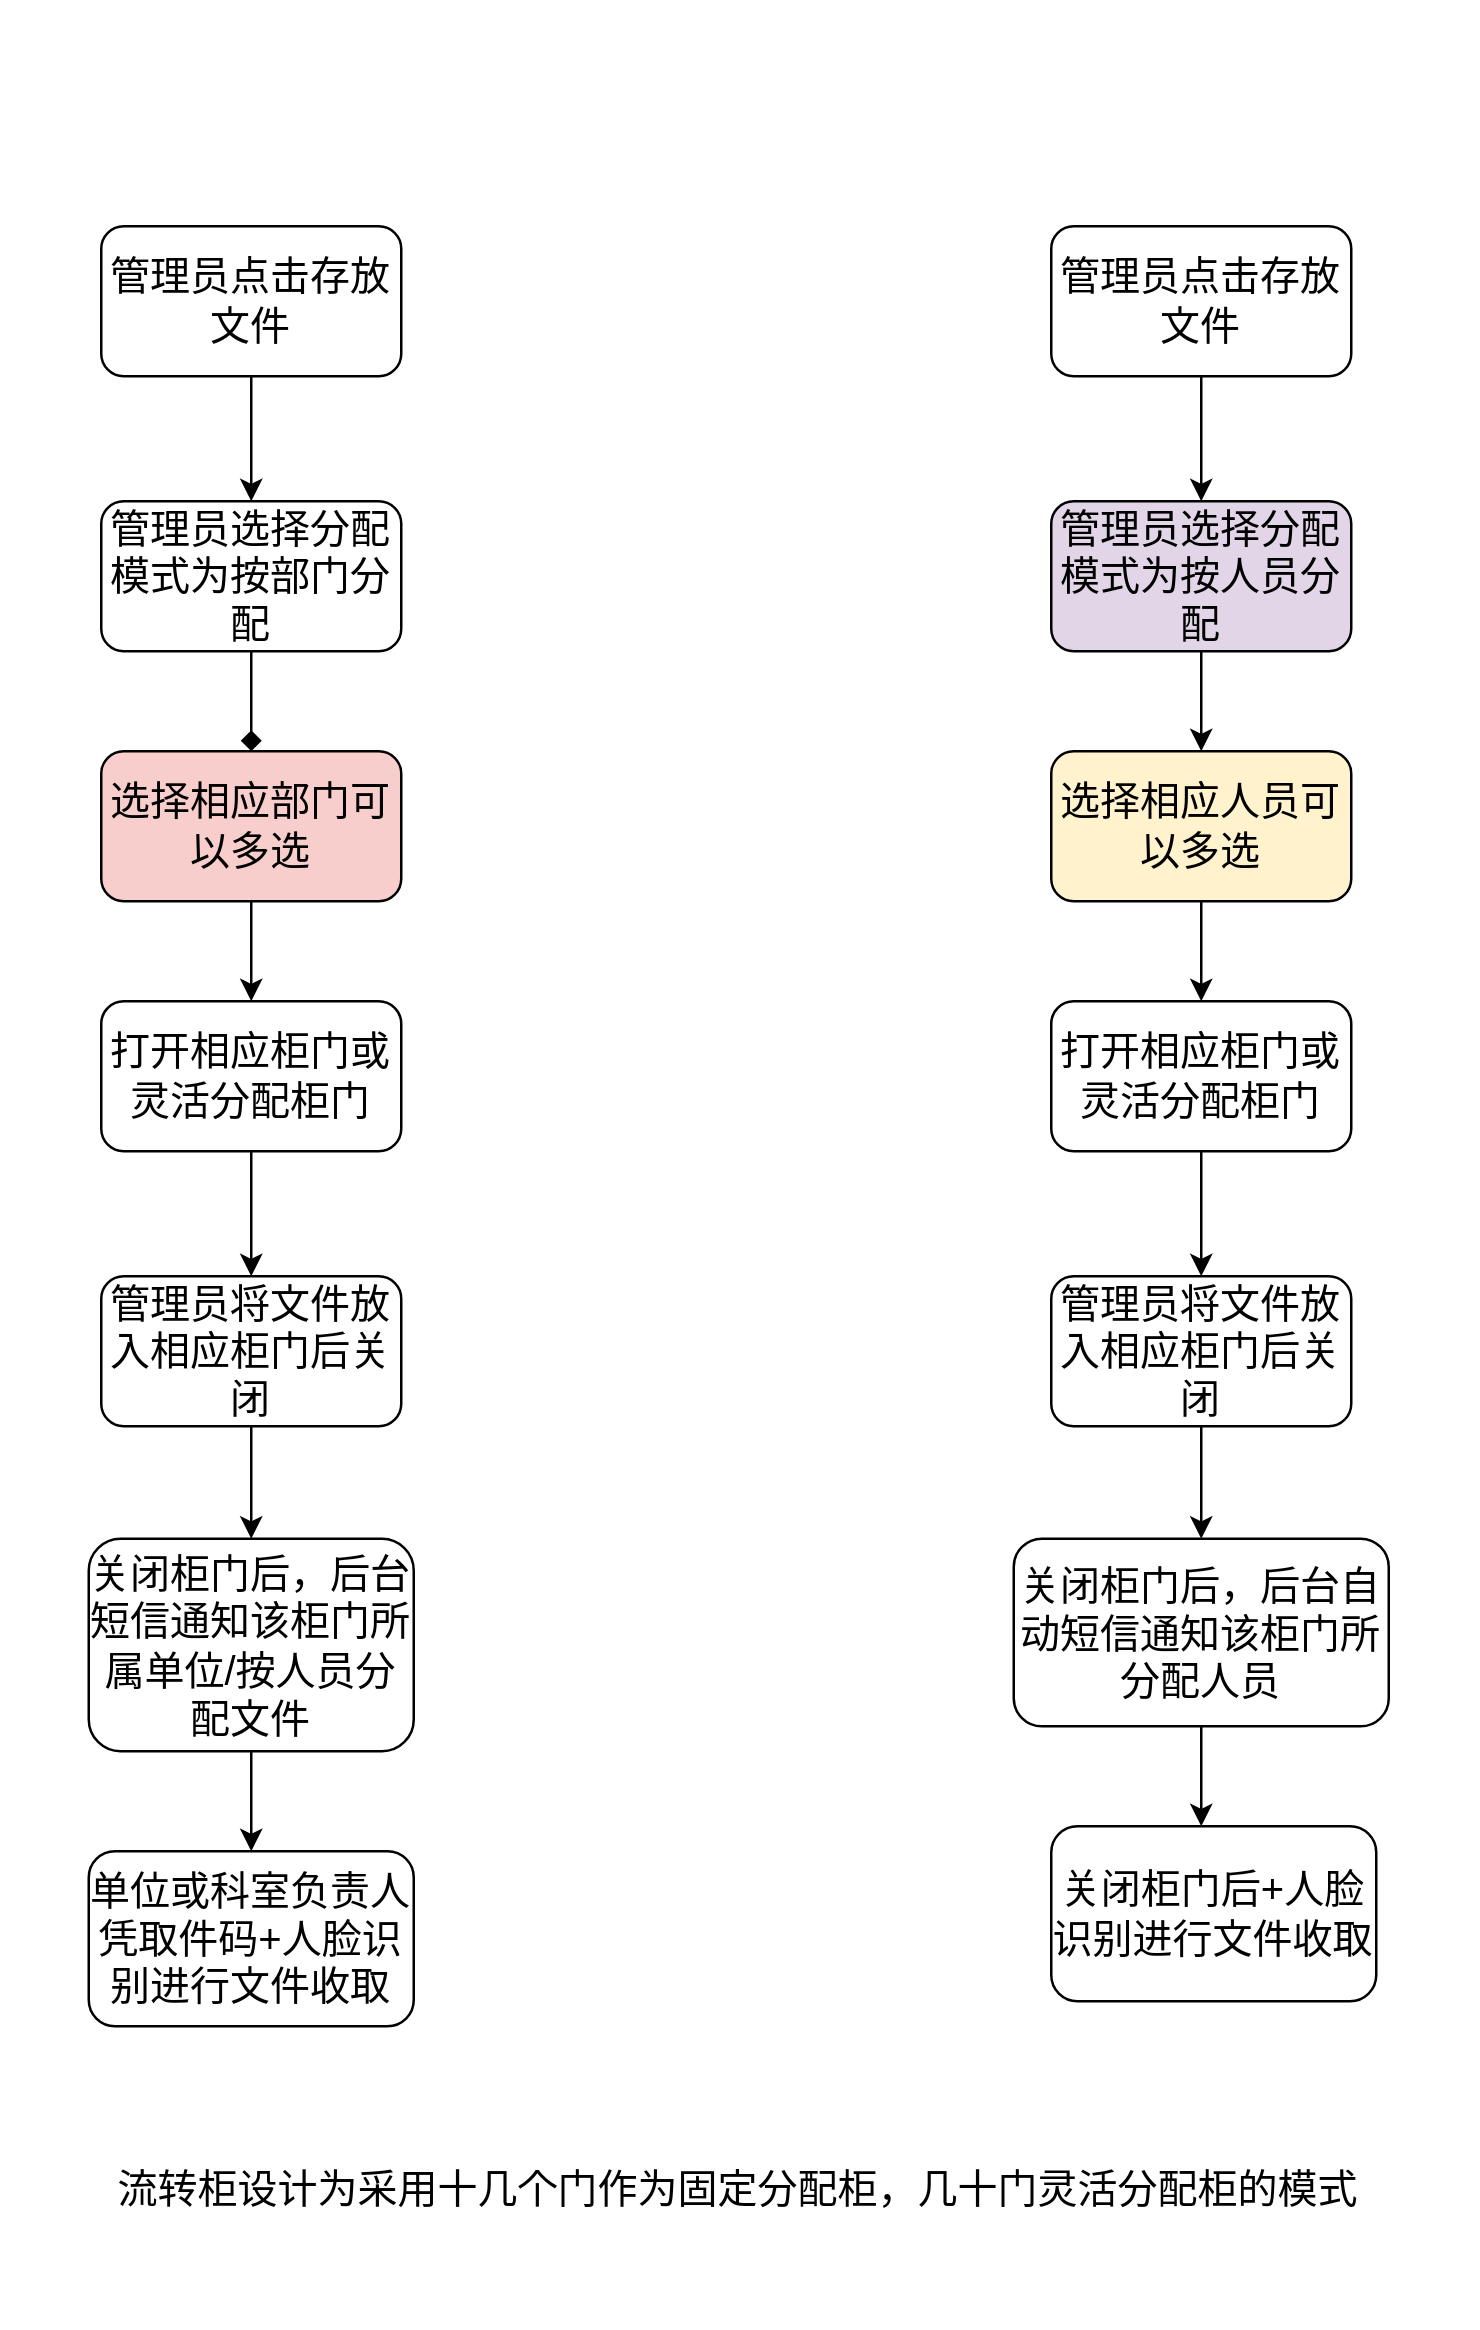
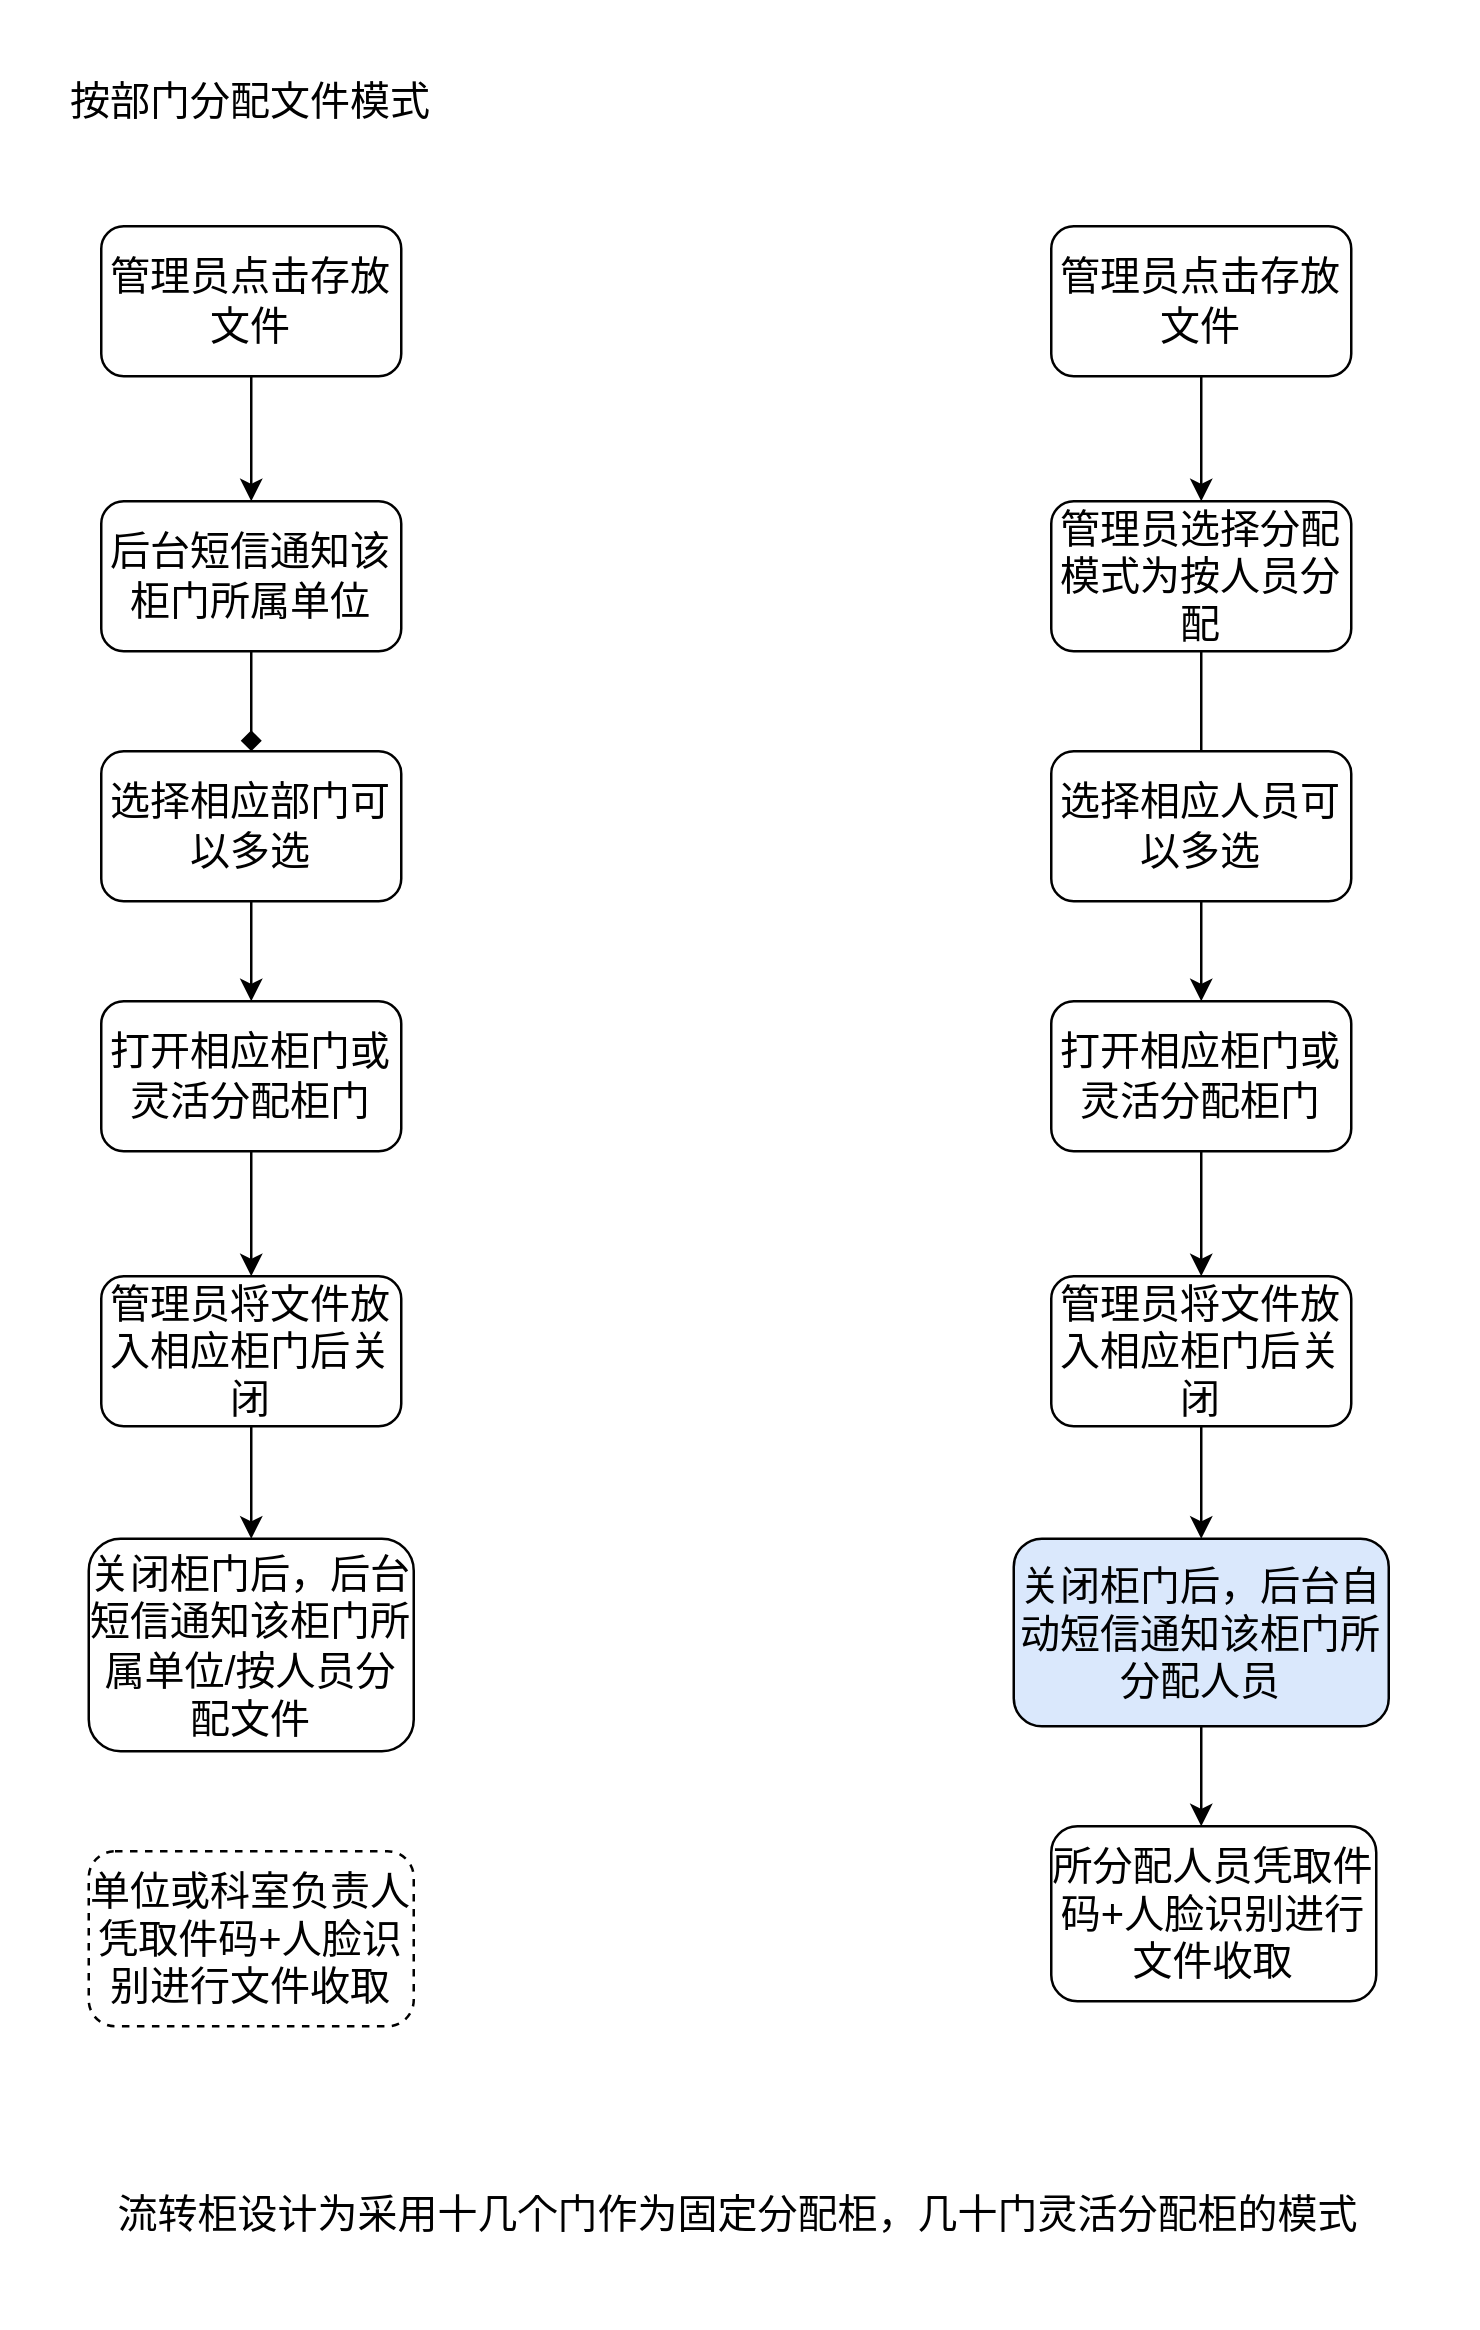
node "按部门分配文件模式": added
node "管理员选择分配模式为按部门分配": label "管理员选择分配模式为按部门分配" -> "后台短信通知该柜门所属单位"
node "管理员选择分配模式为按人员分配": fillcolor #e1d5e7 -> #ffffff
edge "管理员选择分配模式为按人员分配" -> "选择相应人员可以多选": arrowhead classic -> none
node "选择相应部门可以多选": fillcolor #f8cecc -> #ffffff
node "选择相应人员可以多选": fillcolor #fff2cc -> #ffffff
node "关闭柜门后，后台自动短信通知该柜门所分配人员": fillcolor #ffffff -> #dae8fc
edge "关闭柜门后，后台短信通知该柜门所属单位/按人员分配文件" -> "单位或科室负责人凭取件码+人脸识别进行文件收取": removed
node "关闭柜门后+人脸识别进行文件收取": label "关闭柜门后+人脸识别进行文件收取" -> "所分配人员凭取件码+人脸识别进行文件收取"
node "单位或科室负责人凭取件码+人脸识别进行文件收取": style solid -> dashed
node "流转柜设计为采用十几个门作为固定分配柜，几十门灵活分配柜的模式": moved (739, 2189) -> (739, 2214)
